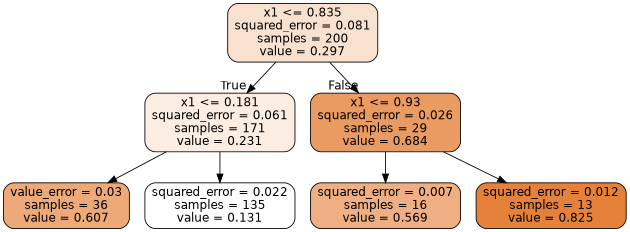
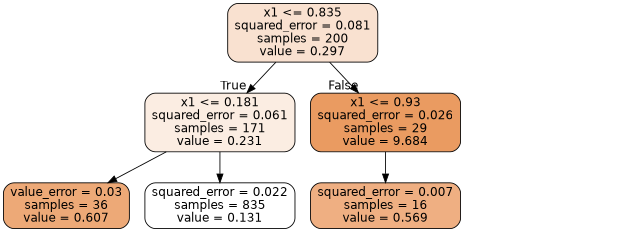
node "x1 <= 0.93 squared_error = 0.026 samples = 29 value = 0.684": label "x1 <= 0.93 squared_error = 0.026 samples = 29 value = 0.684" -> "x1 <= 0.93 squared_error = 0.026 samples = 29 value = 9.684"
node "squared_error = 0.022 samples = 135 value = 0.131": label "squared_error = 0.022 samples = 135 value = 0.131" -> "squared_error = 0.022 samples = 835 value = 0.131"
node "squared_error = 0.012 samples = 13 value = 0.825": removed
